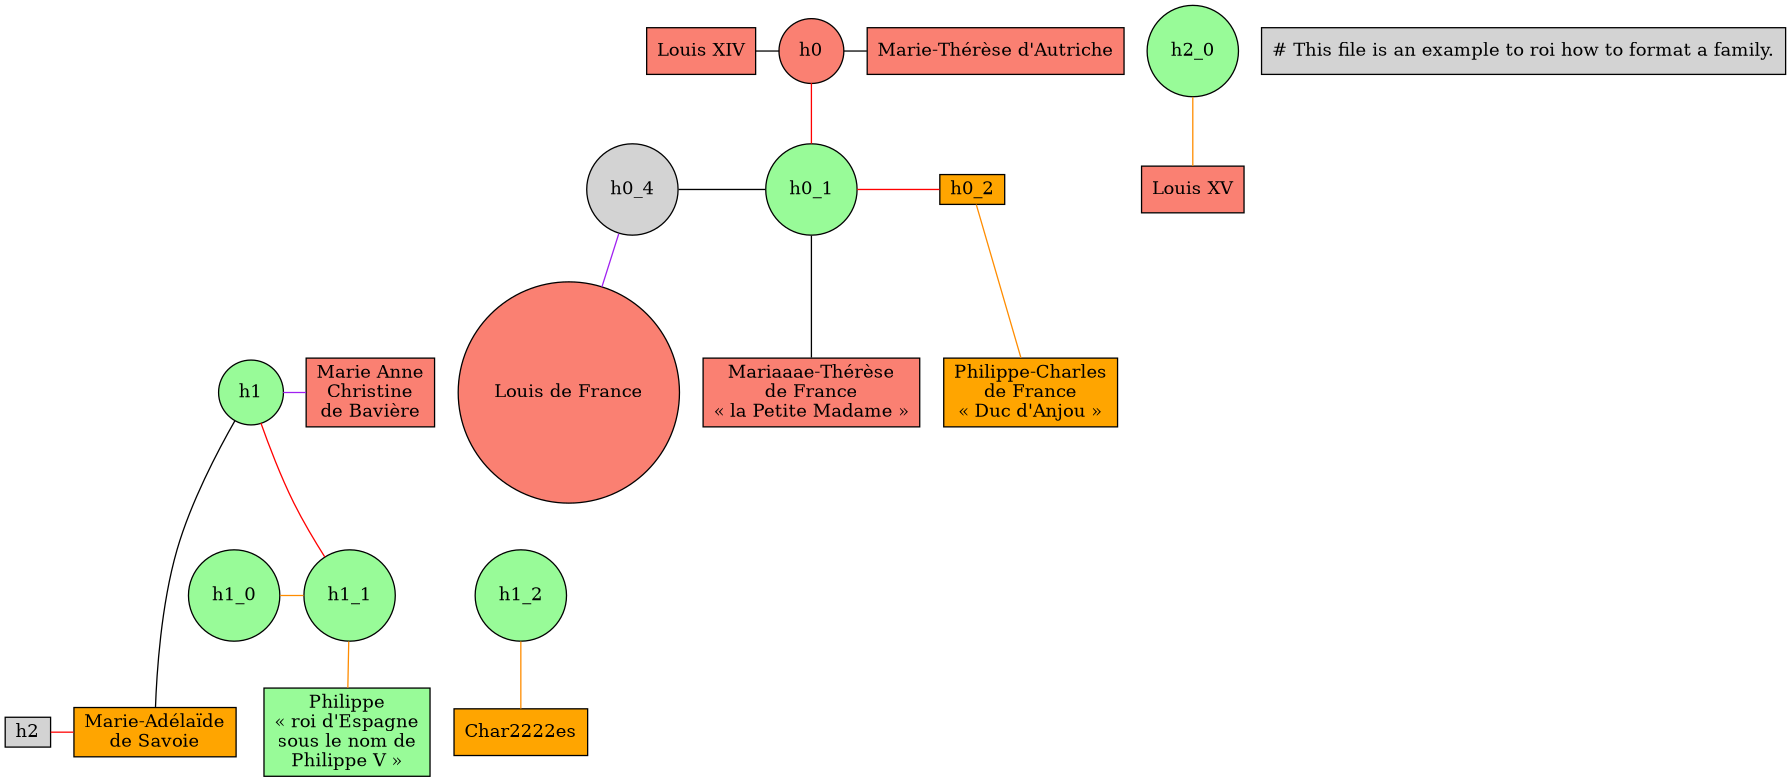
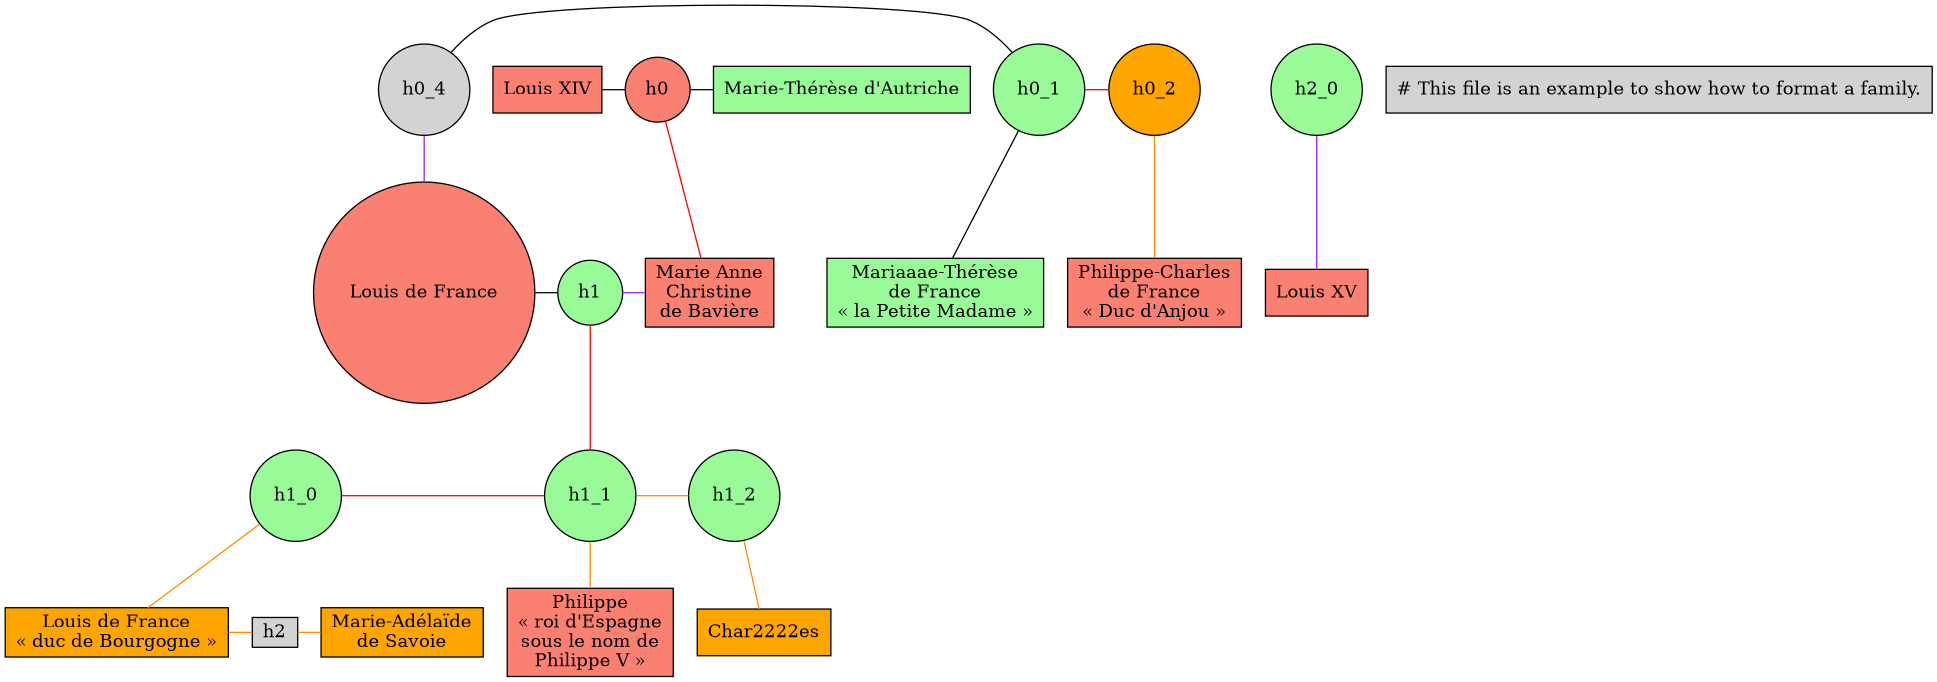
node "Marie-Thérèse d'Autriche": fillcolor salmon -> palegreen
node "# This file is an example to roi how to format a family.": label "# This file is an example to roi how to format a family." -> "# This file is an example to show how to format a family."
edge "h0" -- "h0_1": now "h0" -- "Marie Anne Christine de Bavière"
edge "h2_0" -- "Louis XV": color darkorange -> purple
node "h0_2": shape box -> circle
node "Mariaaae-Thérèse de France « la Petite Madame »": fillcolor salmon -> palegreen
node "Philippe-Charles de France « Duc d'Anjou »": fillcolor orange -> salmon
edge "h1_1" -- "h1_2": added
edge "h1" -- "Marie-Adélaïde de Savoie": now "h1" -- "Louis de France"
edge "h1_0" -- "h1_1": color darkorange -> red
node "Louis de France « duc de Bourgogne »": added
edge "h2" -- "Marie-Adélaïde de Savoie": color red -> darkorange
node "Philippe « roi d'Espagne sous le nom de Philippe V »": fillcolor palegreen -> salmon
